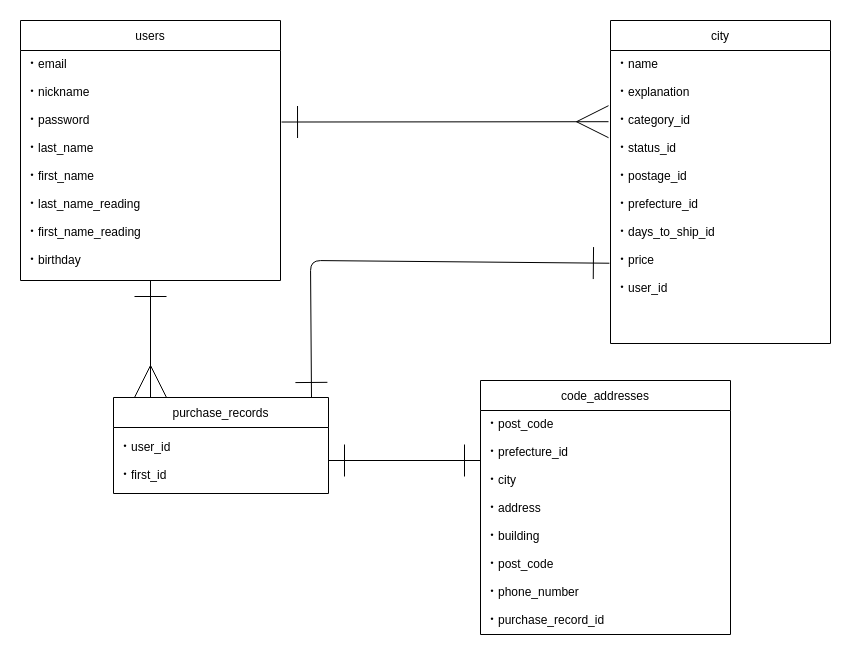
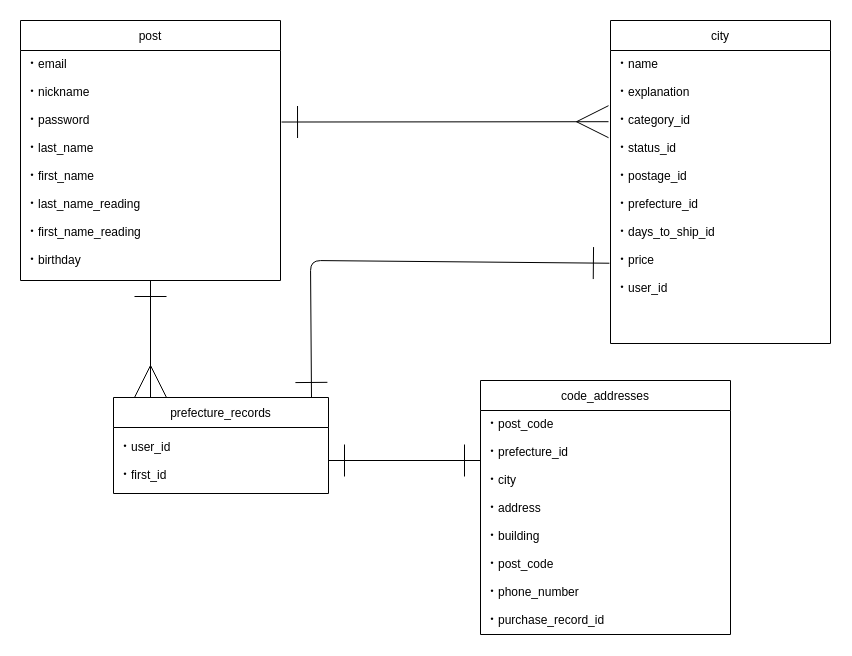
node "users": label "users" -> "post"
node "purchase_records": label "purchase_records" -> "prefecture_records"
